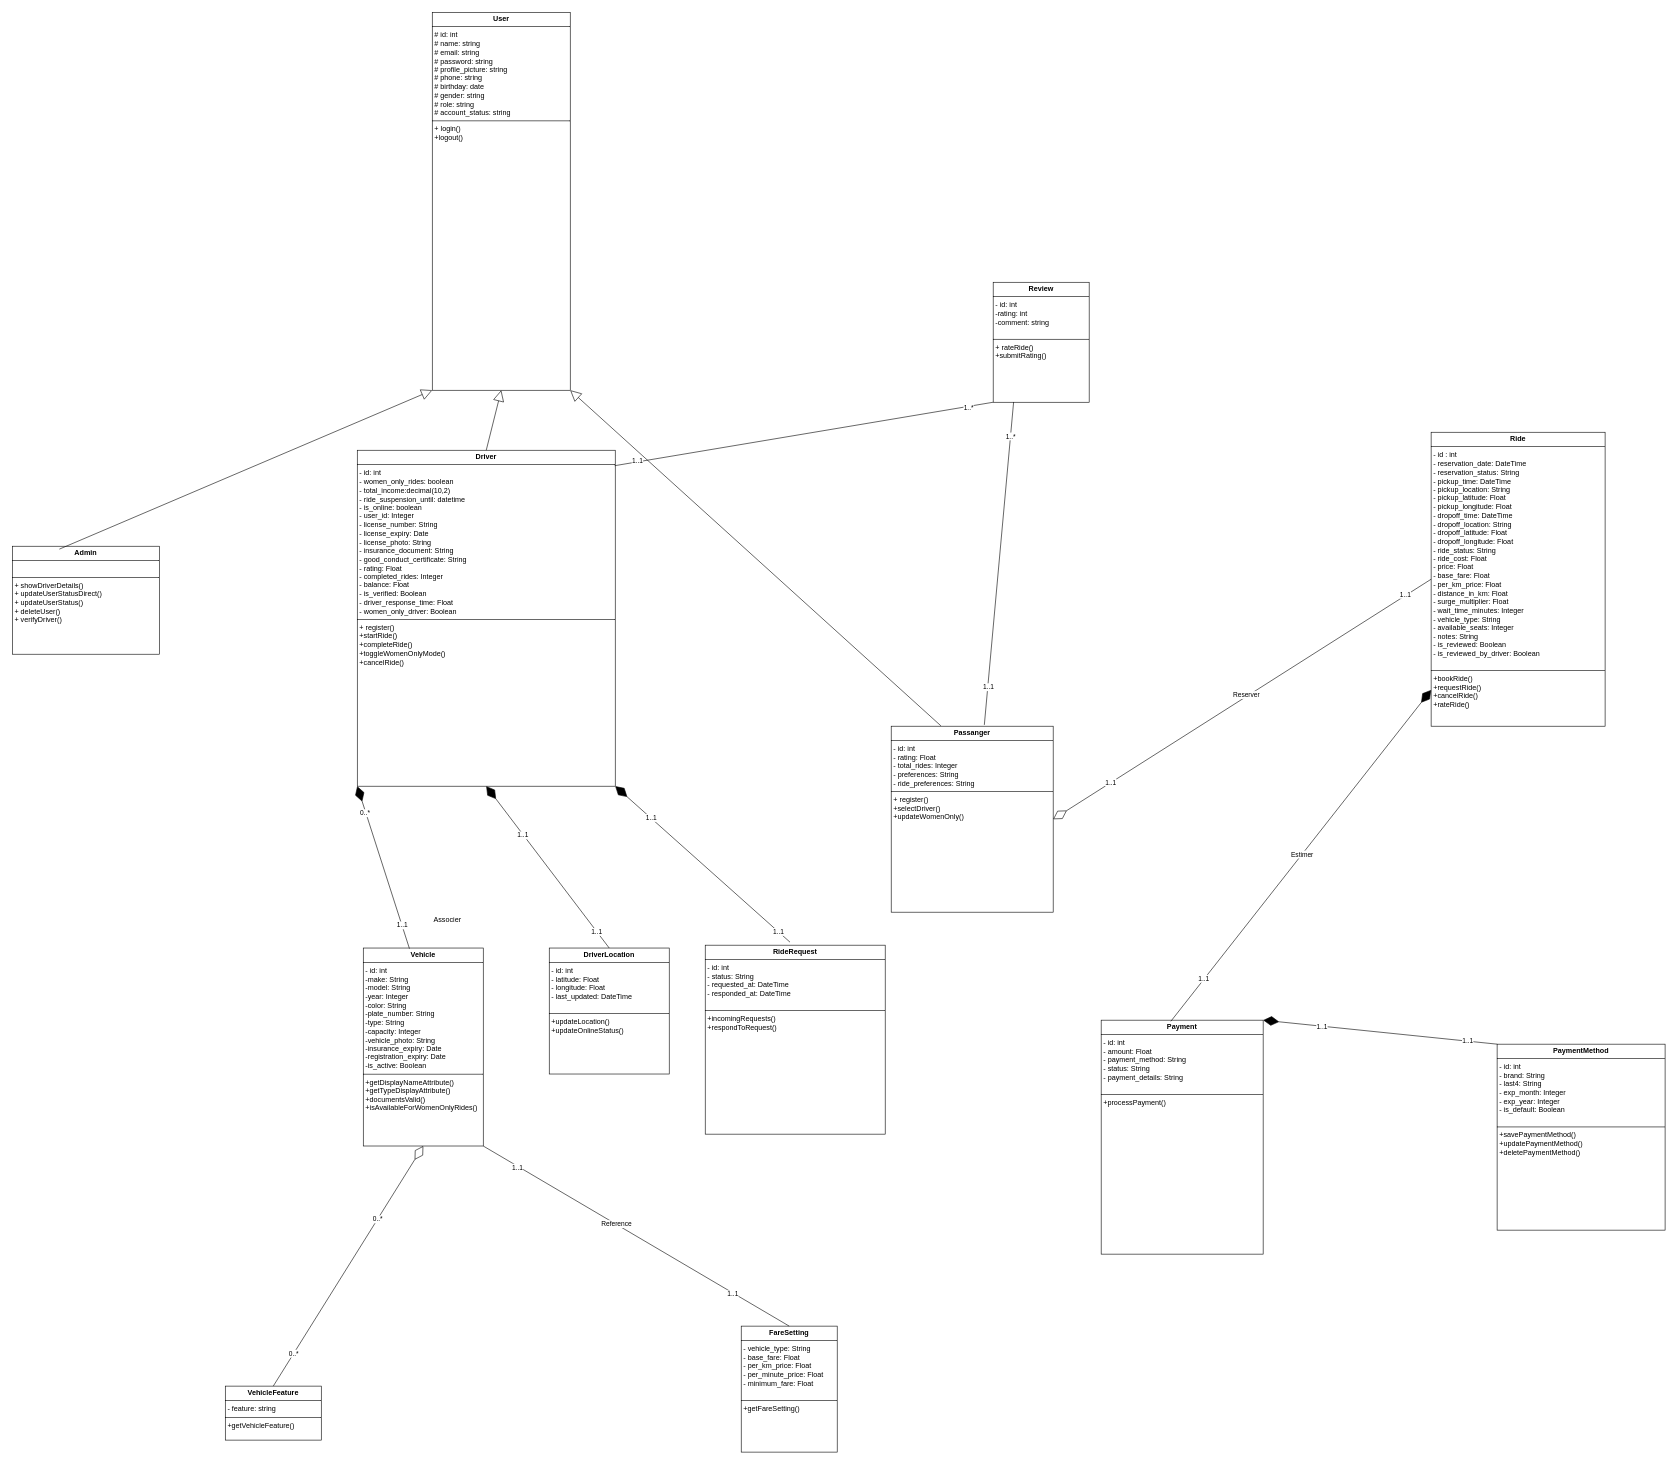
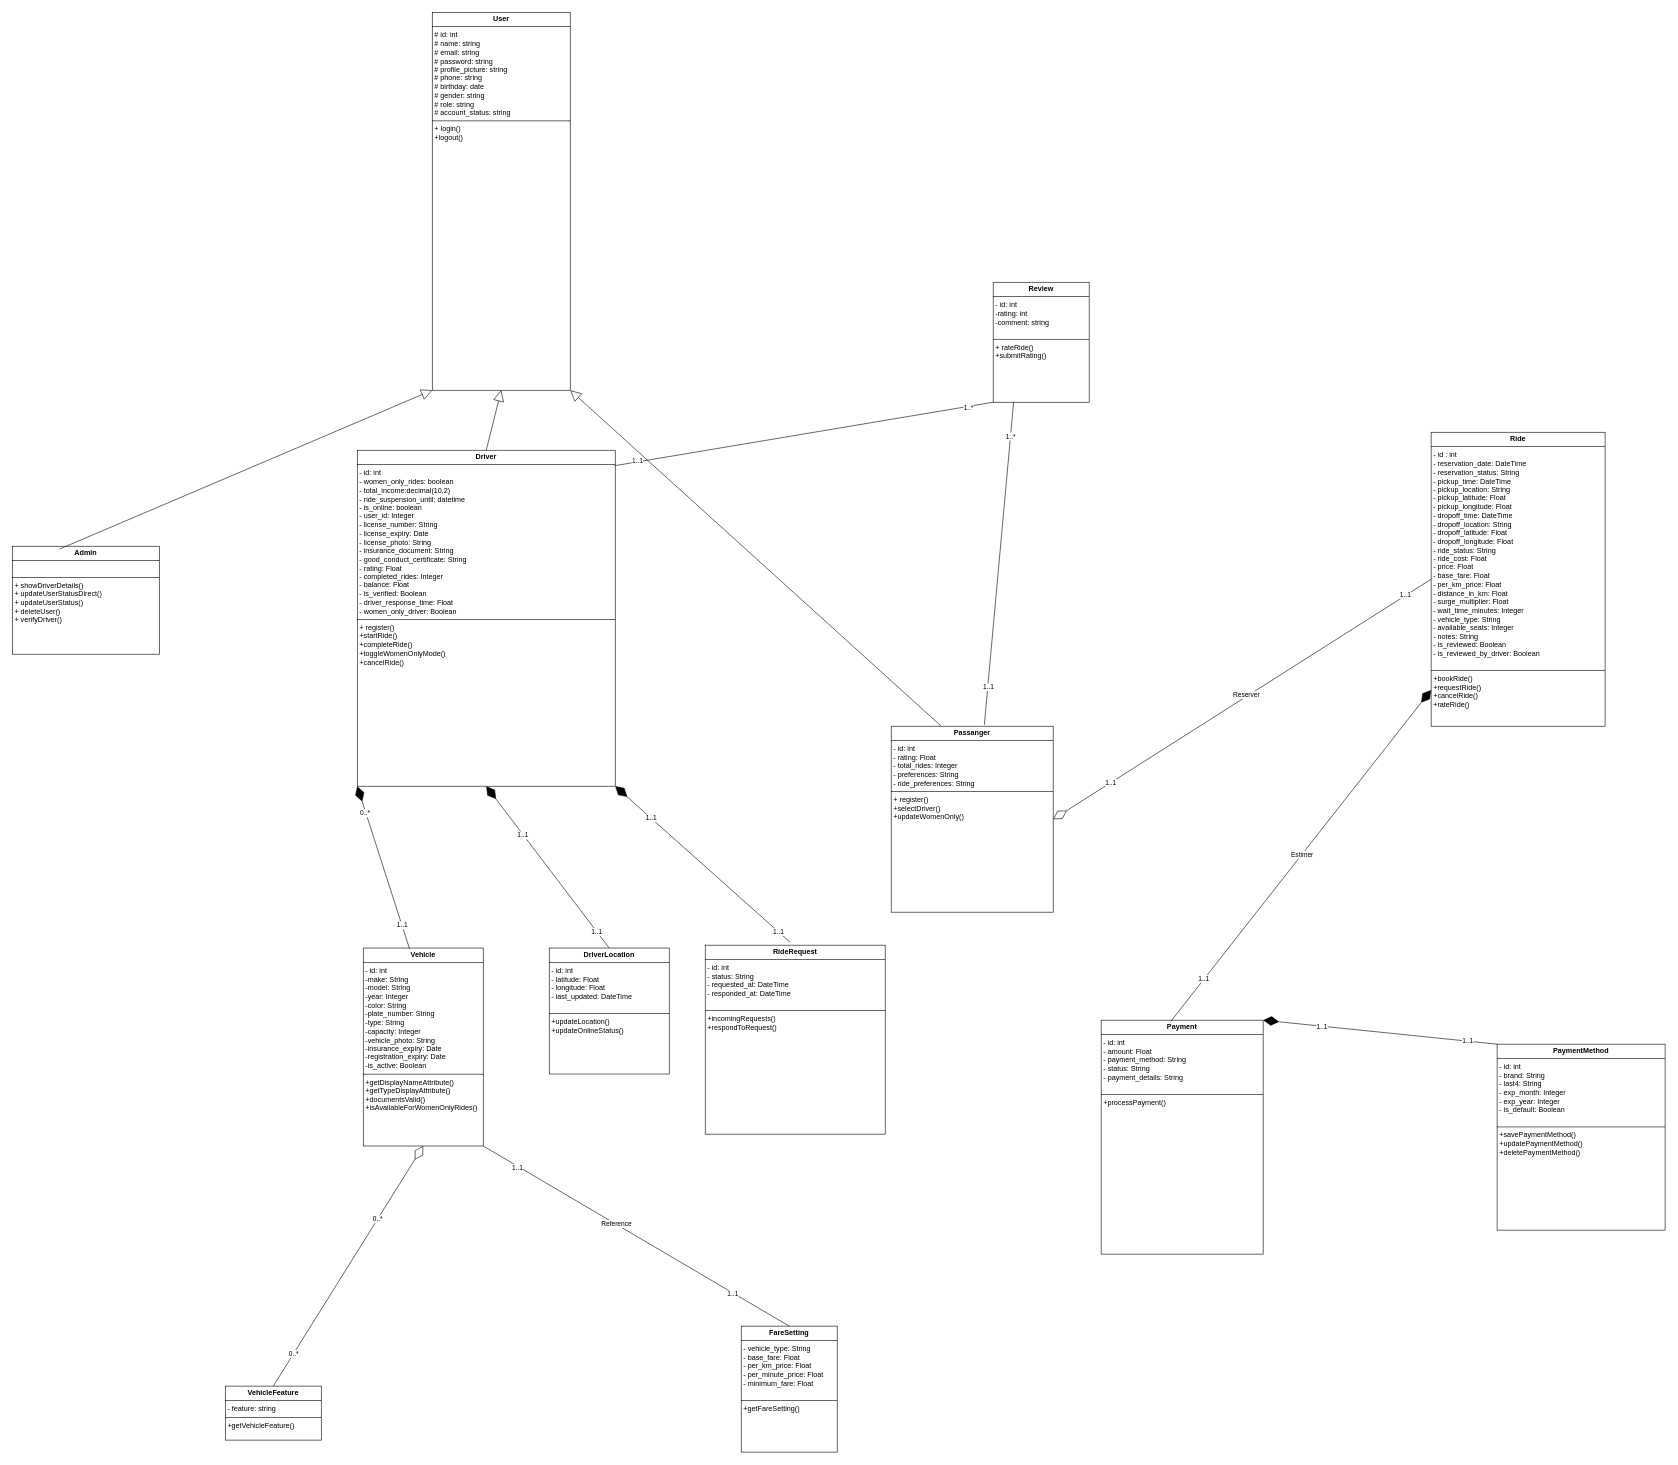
node "Associer": removed
